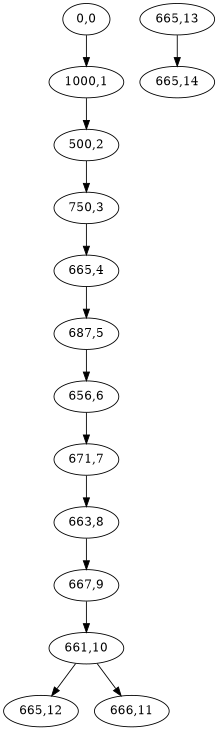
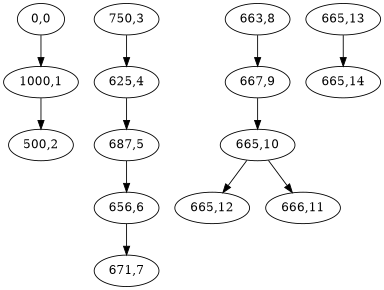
edge "500,2" -> "750,3": removed
node "665,4": label "665,4" -> "625,4"
edge "671,7" -> "663,8": removed
node "661,10": label "661,10" -> "665,10"
